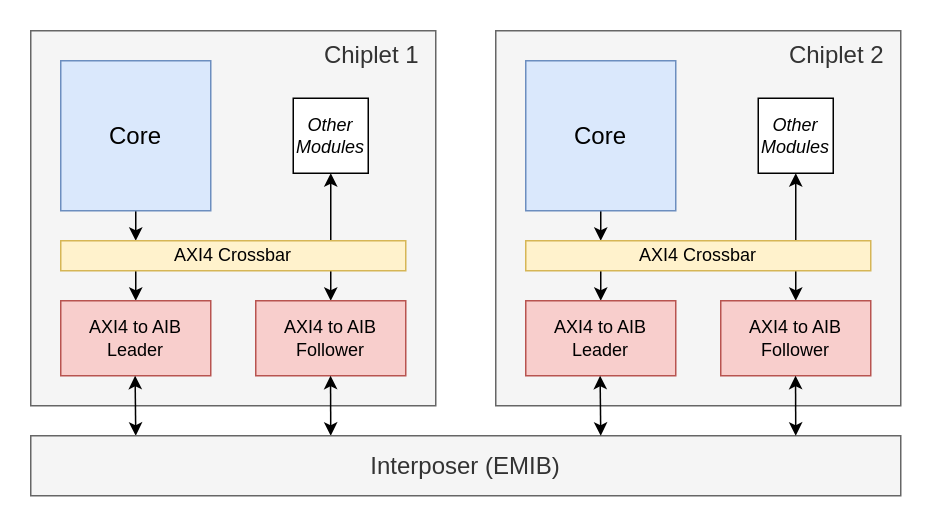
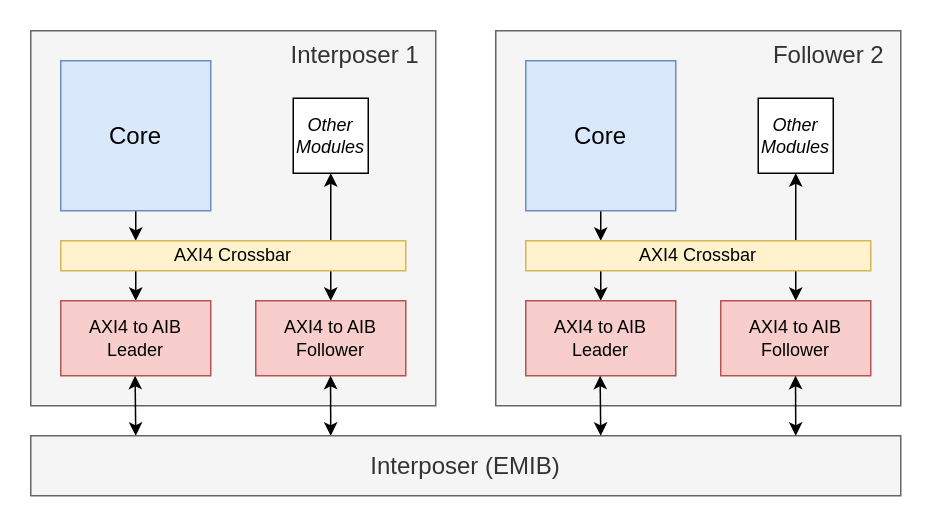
node "Chiplet 1": label "Chiplet 1" -> "Interposer 1"
node "Chiplet 2": label "Chiplet 2" -> "Follower 2"
